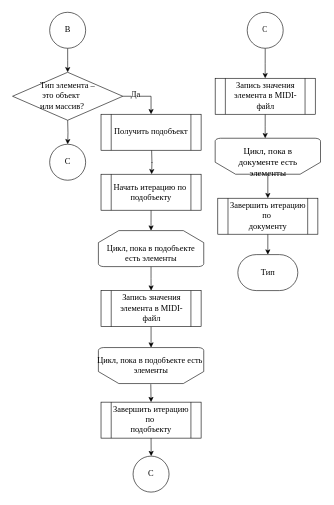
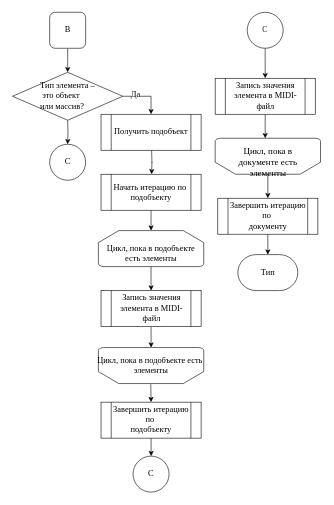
node "B": shape ellipse -> rounded rectangle
